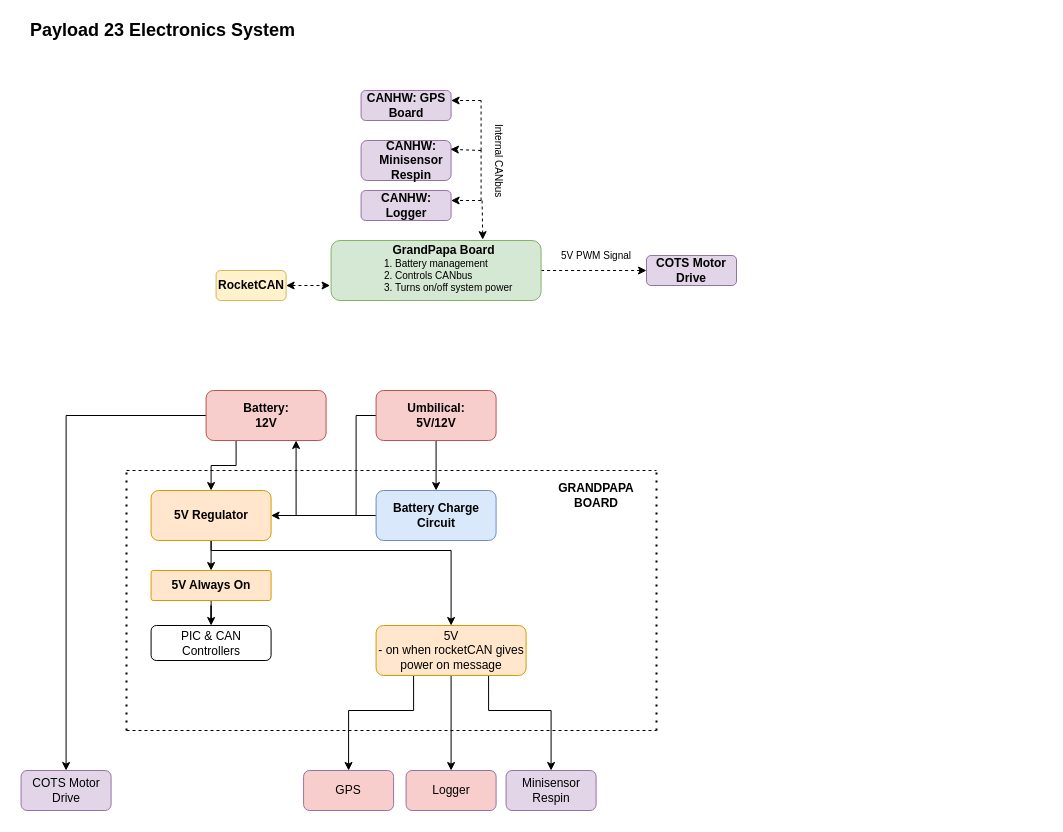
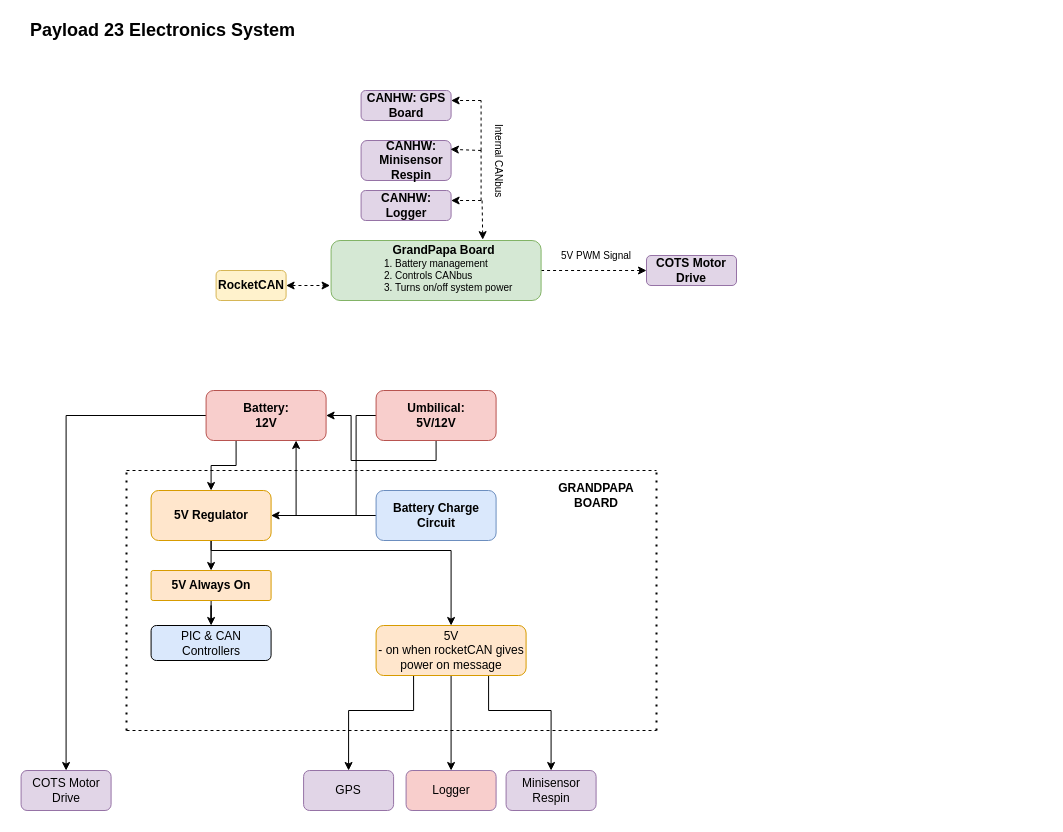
edge "Umbilical: 5V/12V" -> "Battery Charge Circuit": now "Umbilical: 5V/12V" -> "Battery: 12V"
node "PIC & CAN Controllers": fillcolor #ffffff -> #dae8fc
node "GPS": fillcolor #f8cecc -> #e1d5e7
